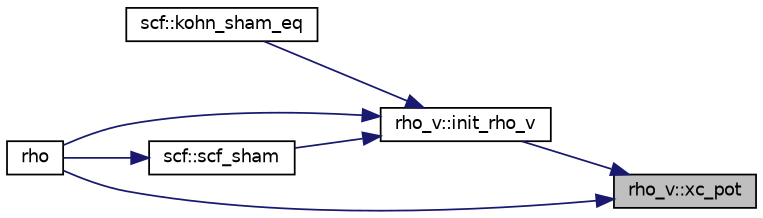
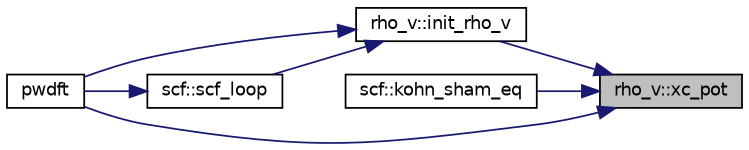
edge "scf::kohn_sham_eq" -> "rho_v::init_rho_v": now "scf::kohn_sham_eq" -> "rho_v::xc_pot"
node "rho": label "rho" -> "pwdft"
node "scf::scf_sham": label "scf::scf_sham" -> "scf::scf_loop"
